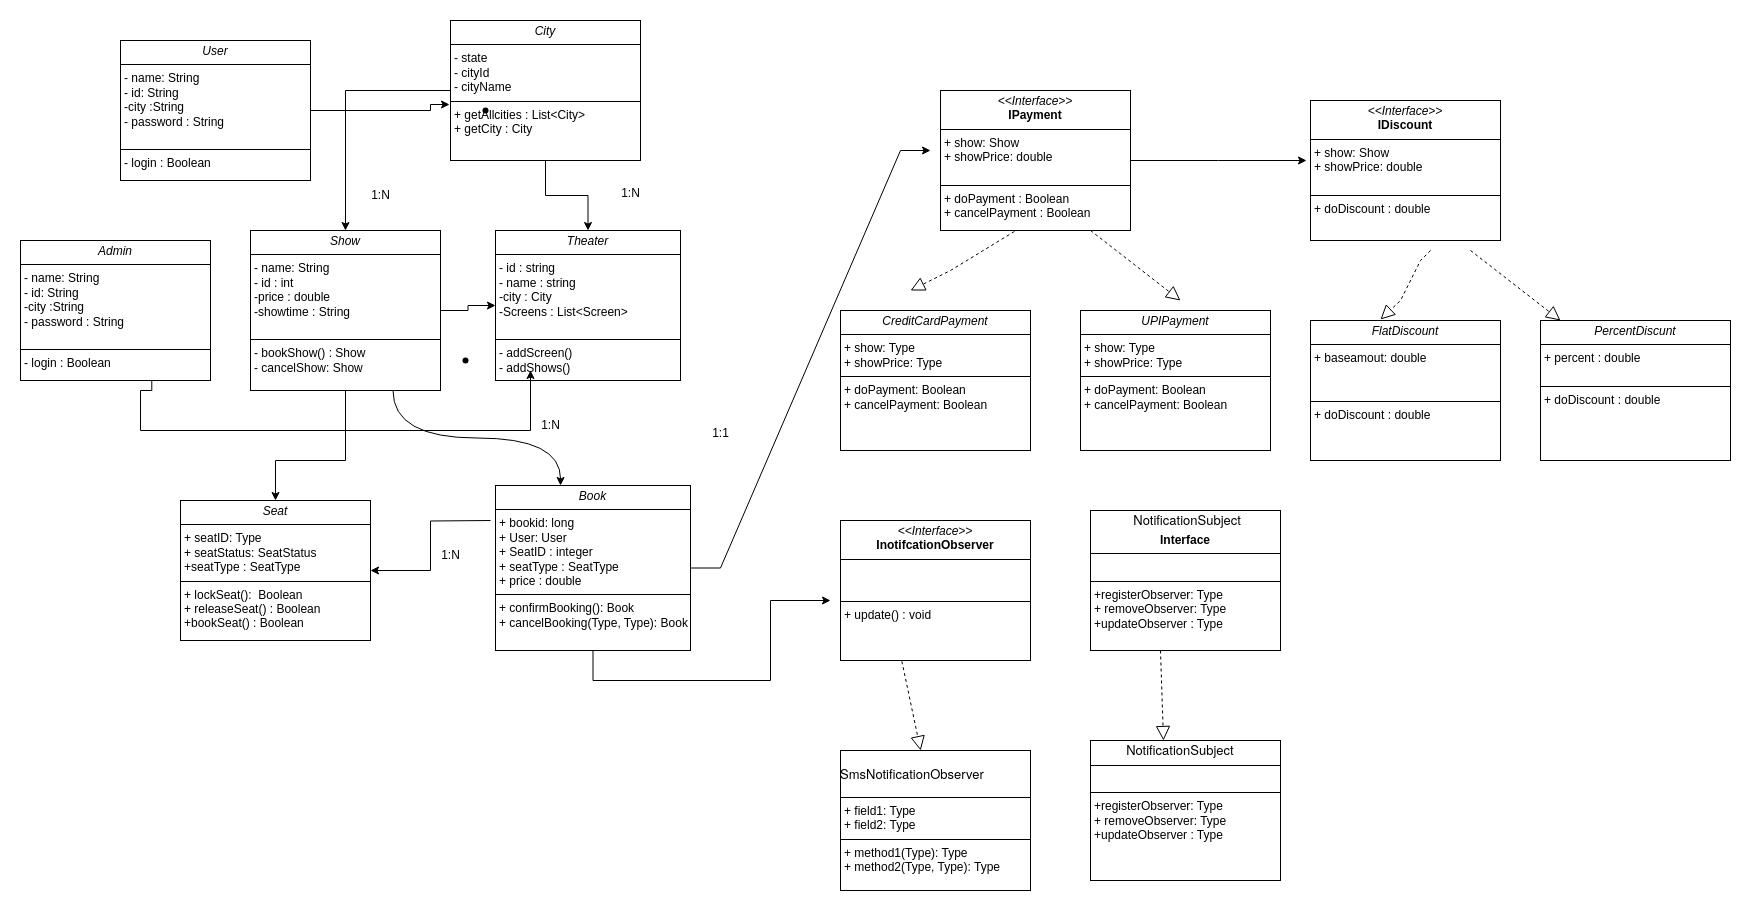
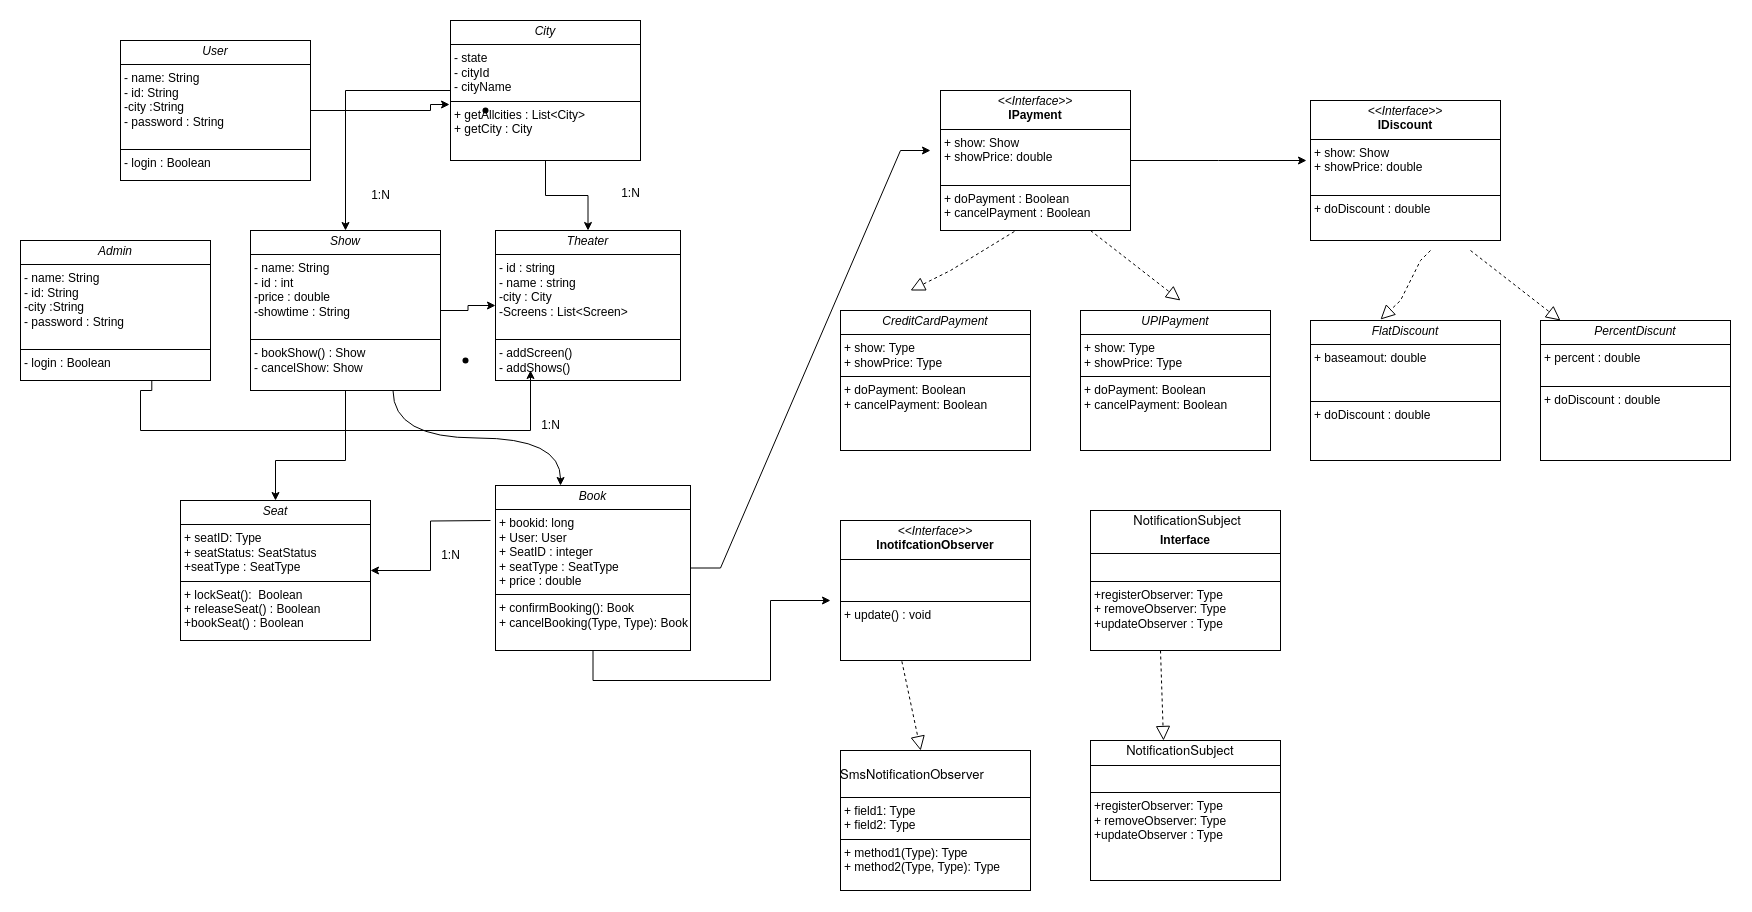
node "1:1": removed
